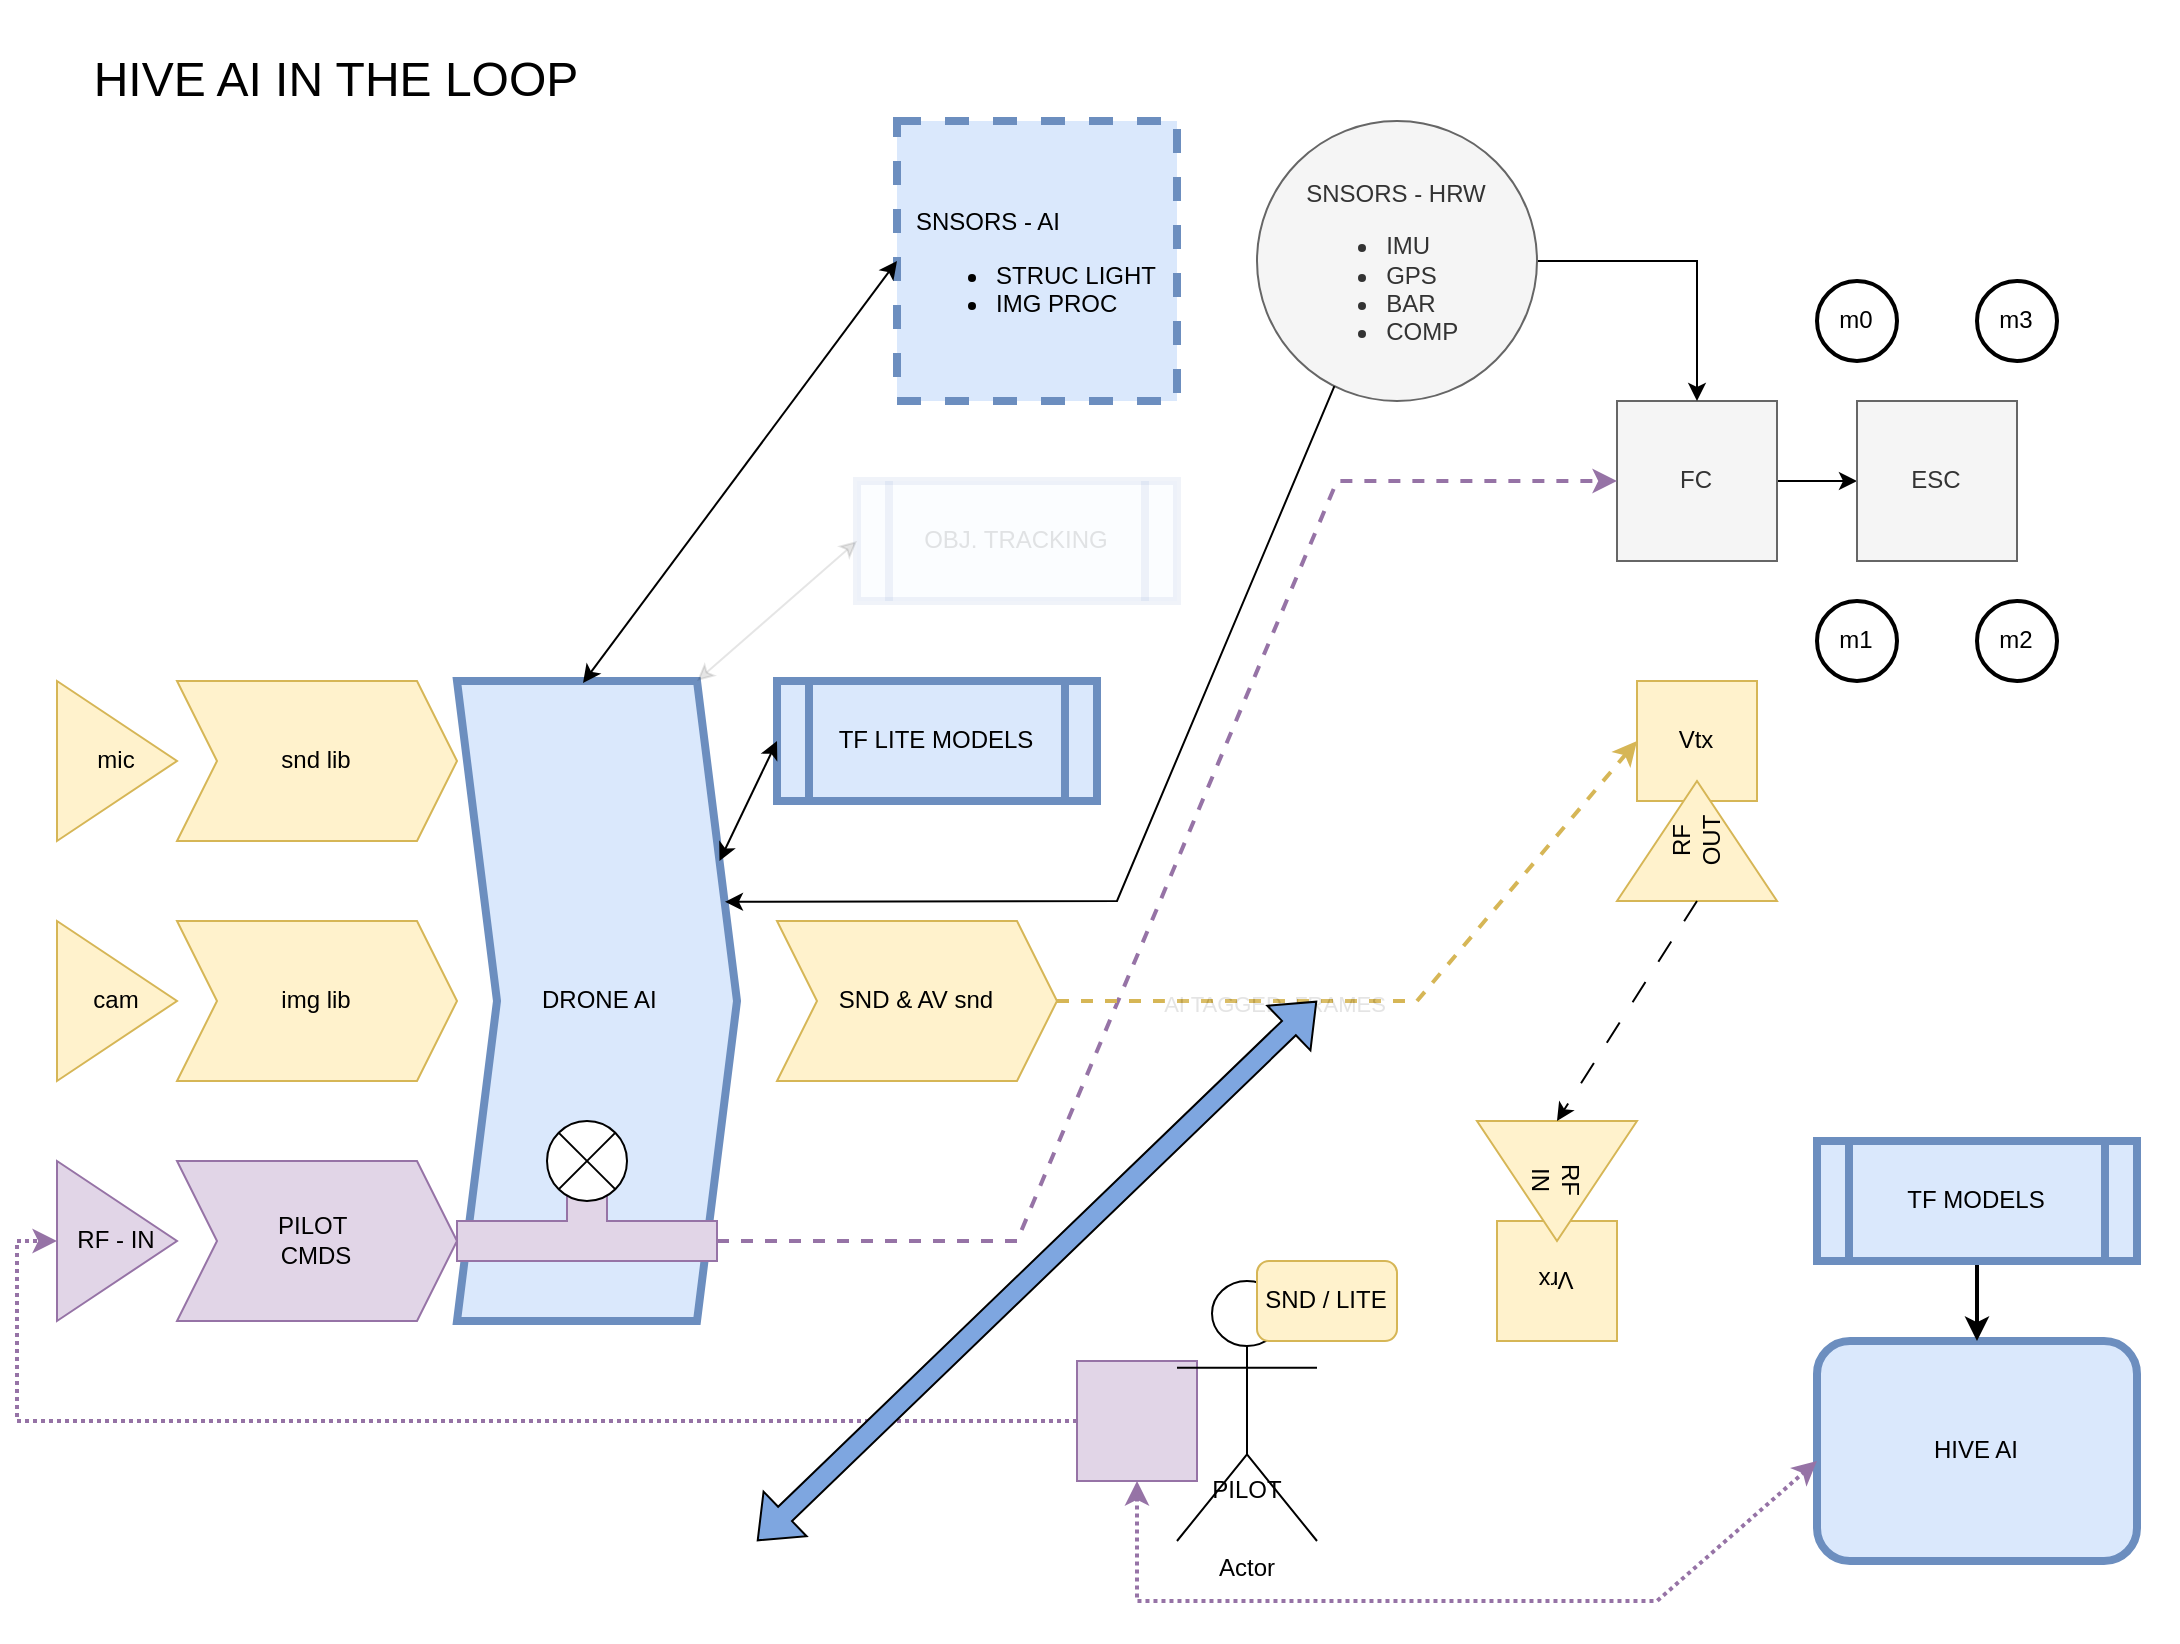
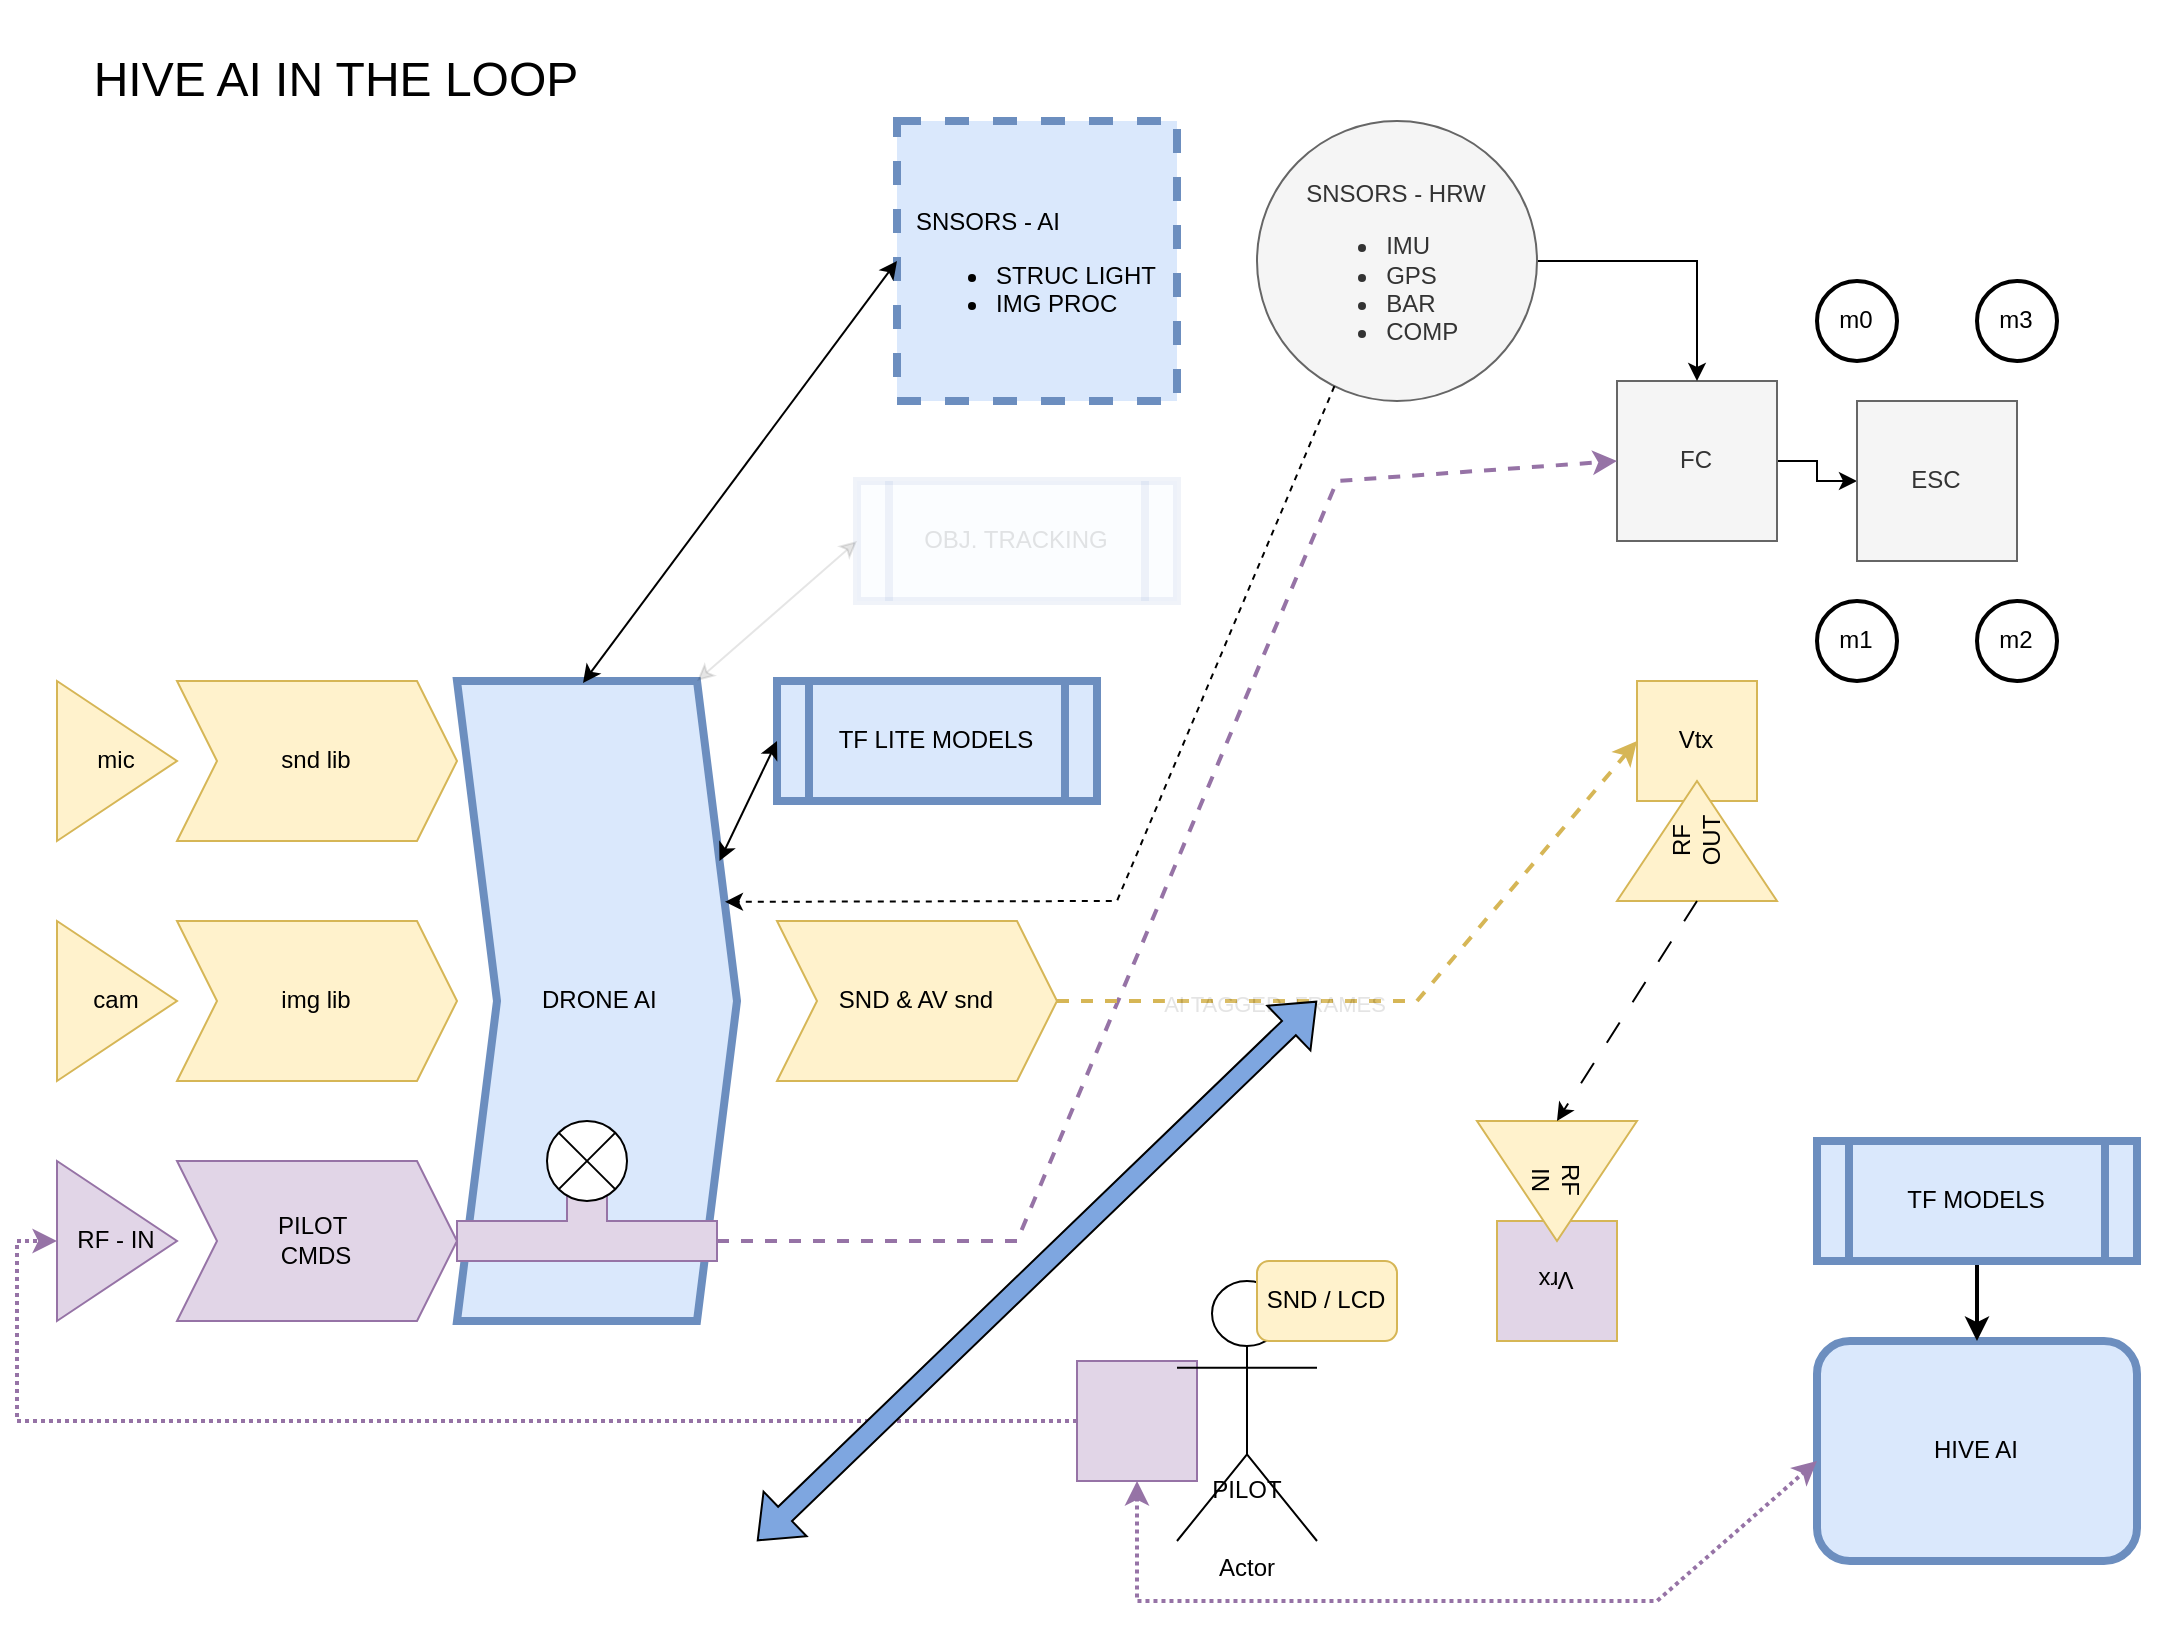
node "FC": moved (1697, 481) -> (1697, 461)
edge "SNSORS - HRW IMU GPS BAR COMP" -> "DRONE AI": style solid -> dashed
node "Vrx": fillcolor #fff2cc -> #e1d5e7
node "SND / LITE": label "SND / LITE" -> "SND / LCD"
